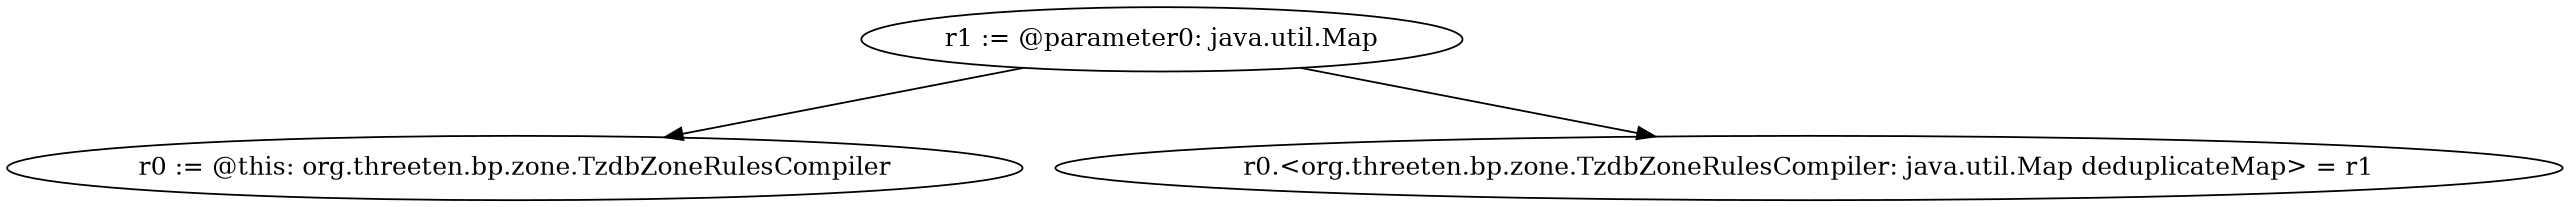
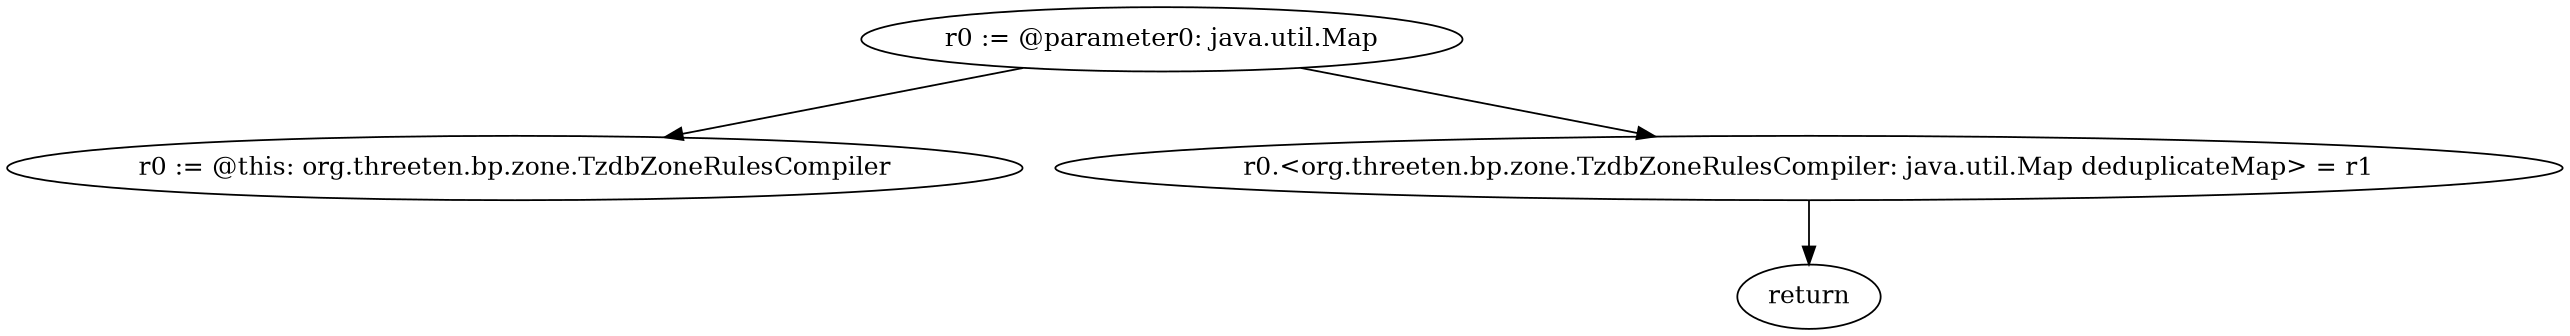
node "r1 := @parameter0: java.util.Map": label "r1 := @parameter0: java.util.Map" -> "r0 := @parameter0: java.util.Map"
node "return": added
